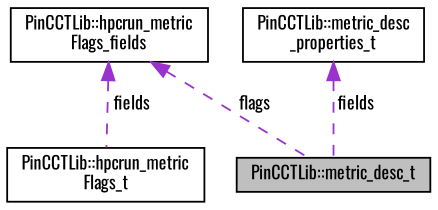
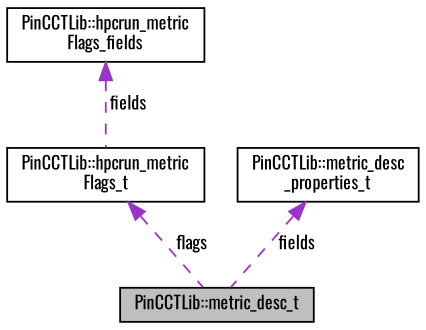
edge "PinCCTLib::metric_desc_t" -> "PinCCTLib::hpcrun_metric Flags_fields": now "PinCCTLib::metric_desc_t" -> "PinCCTLib::hpcrun_metric Flags_t"
